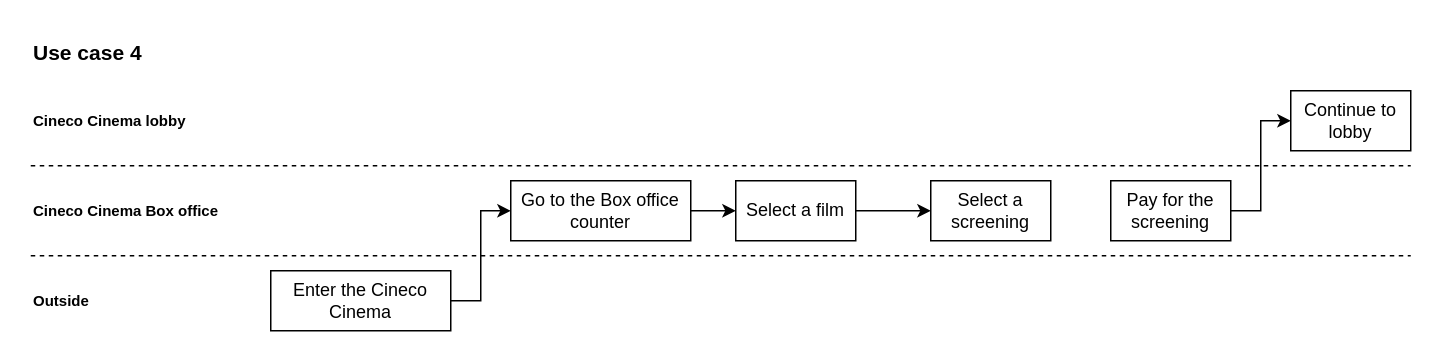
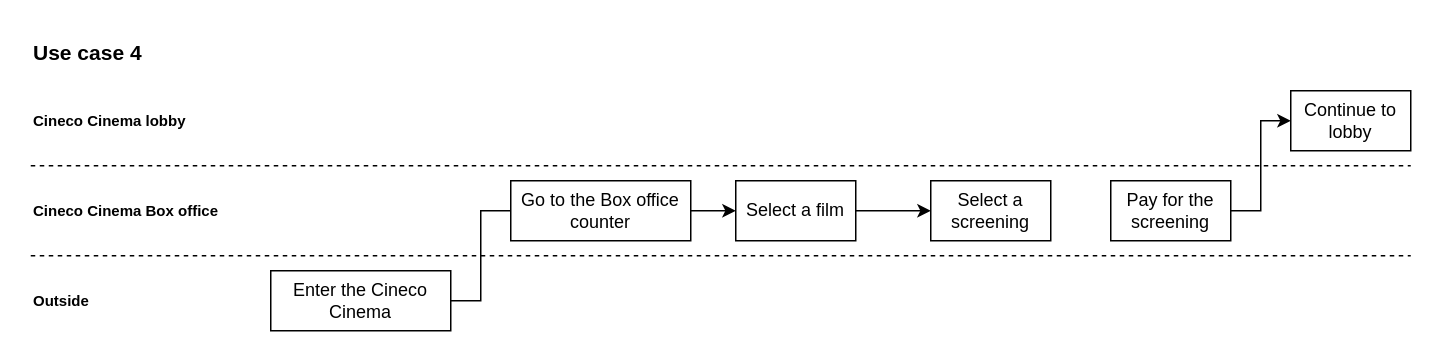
edge "Enter the Cineco Cinema" -> "Go to the Box office counter": arrowhead classic -> none
